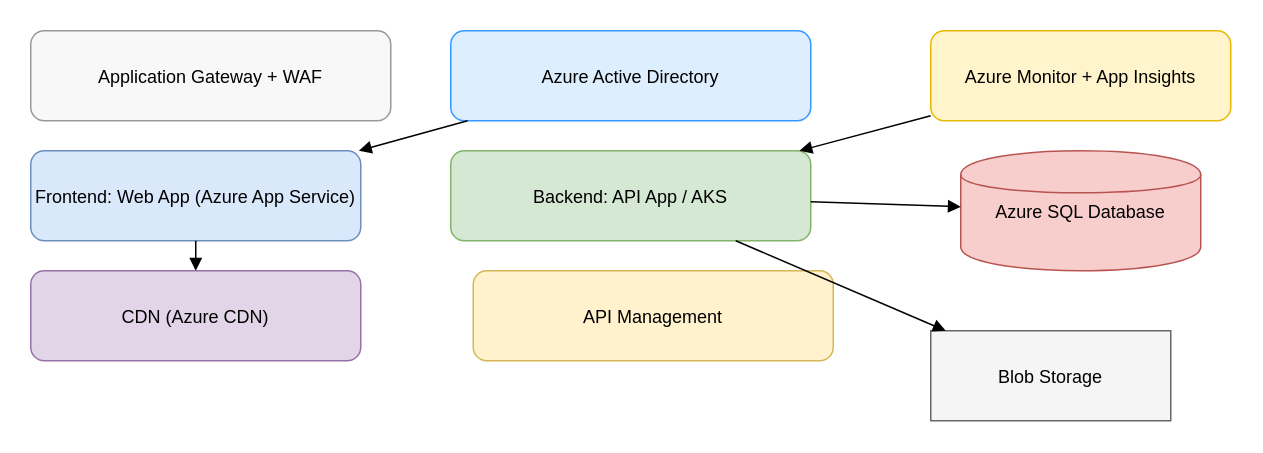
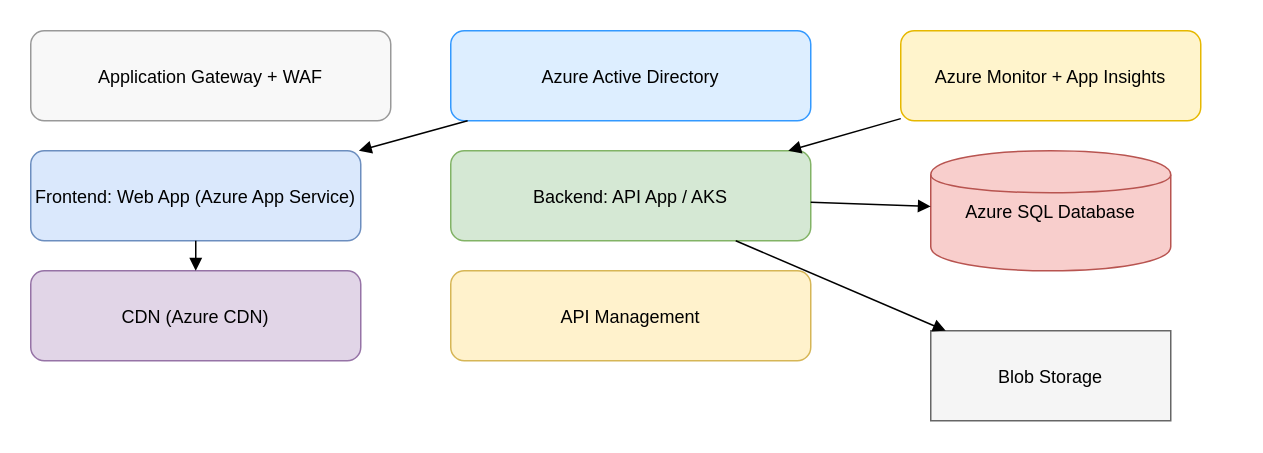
node "Azure Monitor + App Insights": moved (1081, 76) -> (1051, 76)
node "Azure SQL Database": moved (1081, 211) -> (1051, 211)
node "API Management": moved (653, 316) -> (631, 316)
